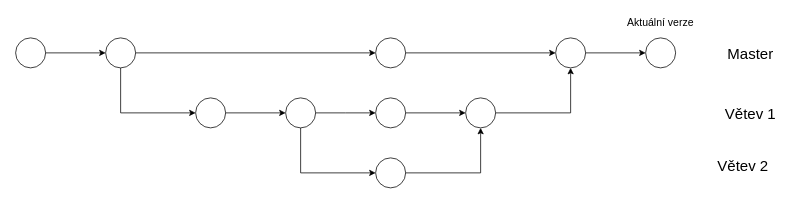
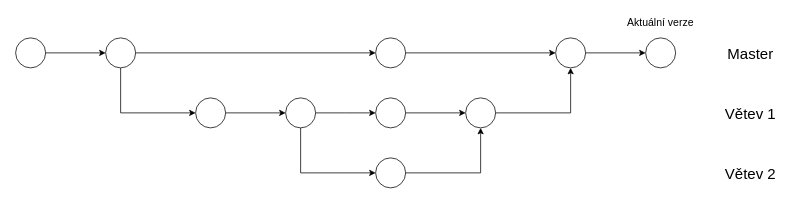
node "Větev 2": moved (743, 165) -> (750, 173)
